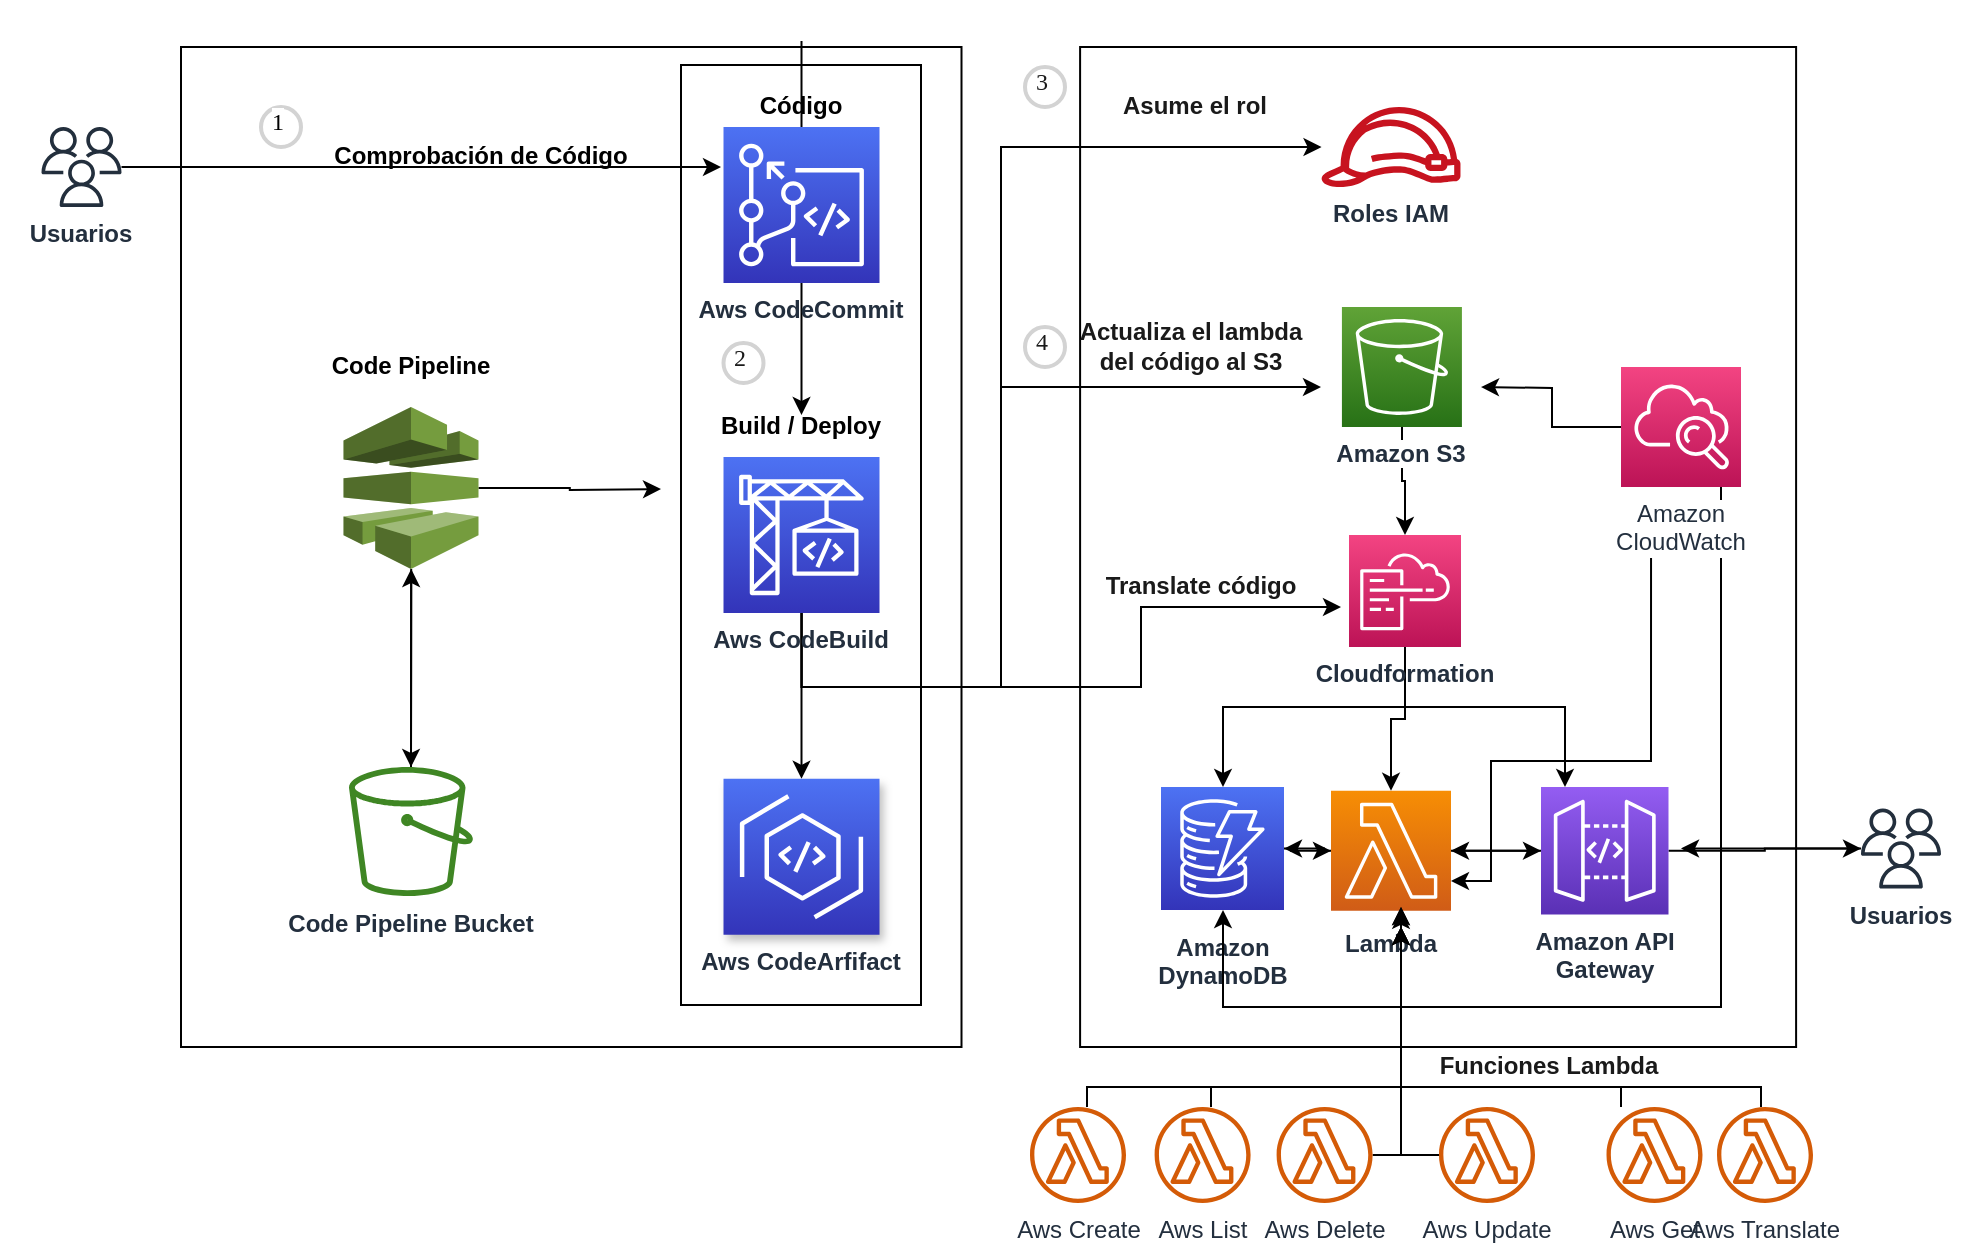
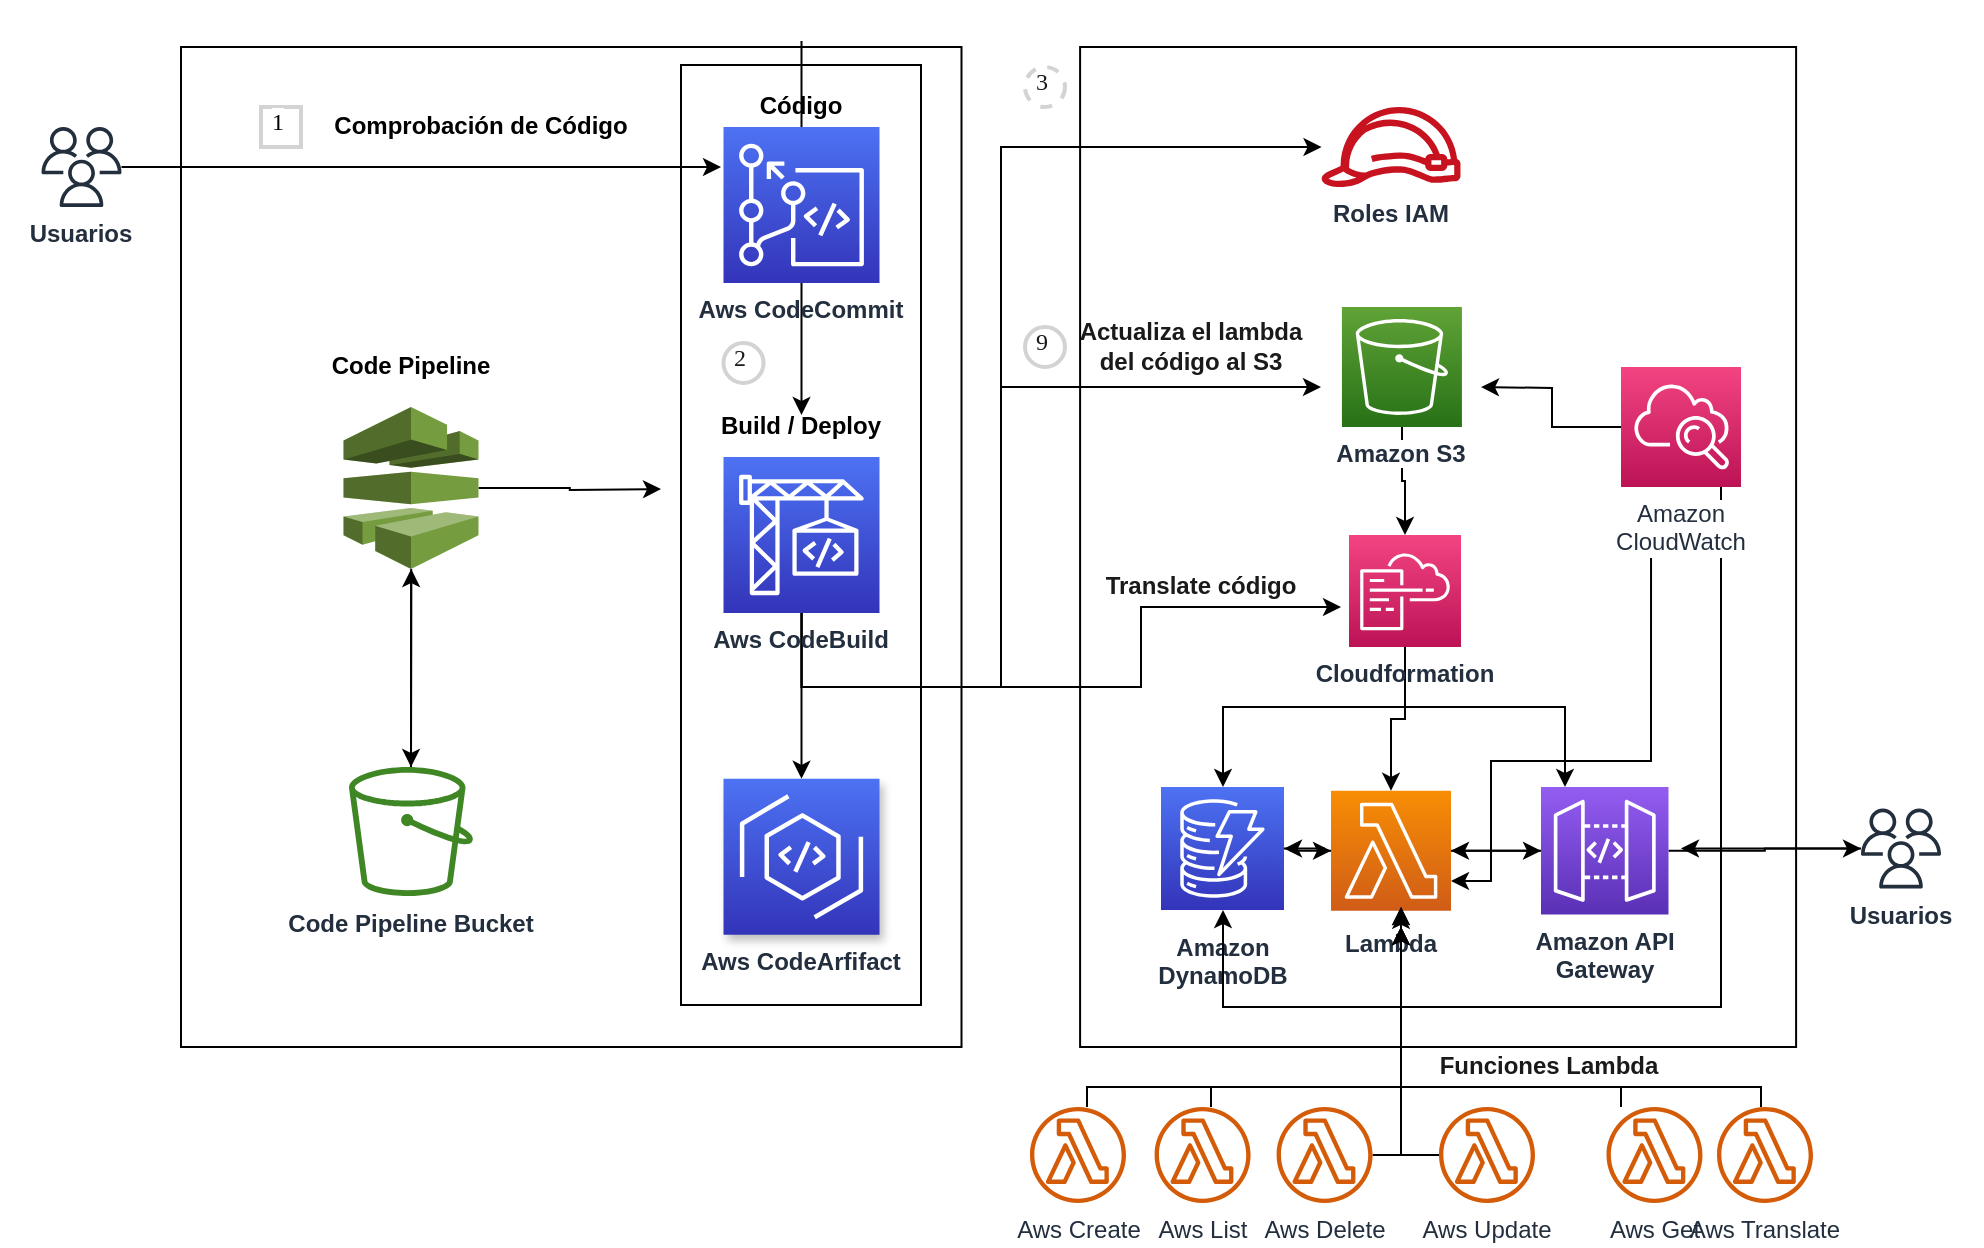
node "3": style solid -> dashed
node "Asume el rol": removed
node "1": shape ellipse -> rectangle
node "Comprobación de Código": moved (481, 157) -> (481, 127)
node "4": label "4" -> "9"
